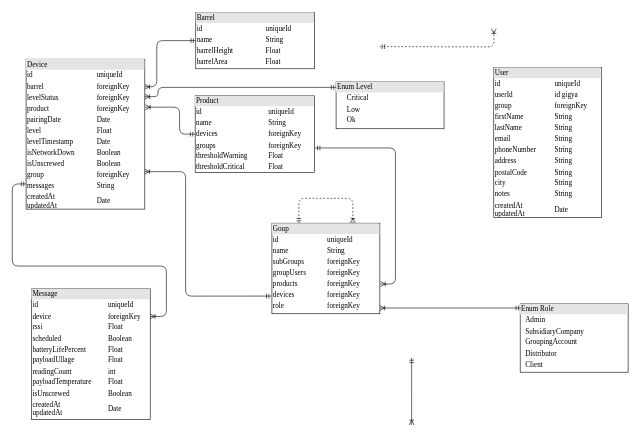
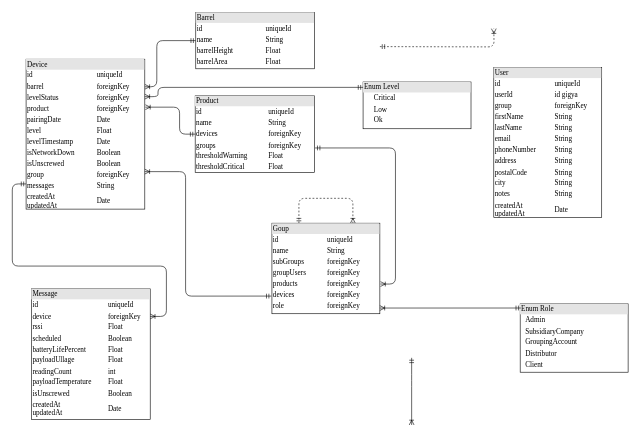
node "Enum Level Critical Low Ok": moved (390, 105) -> (417, 105)
